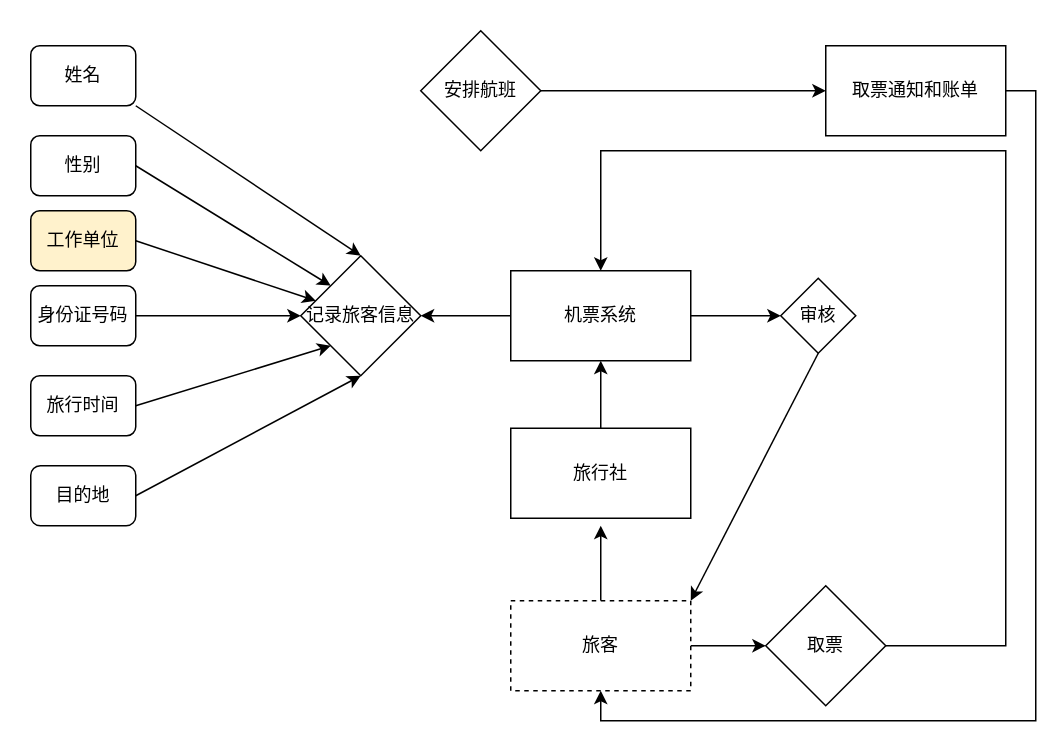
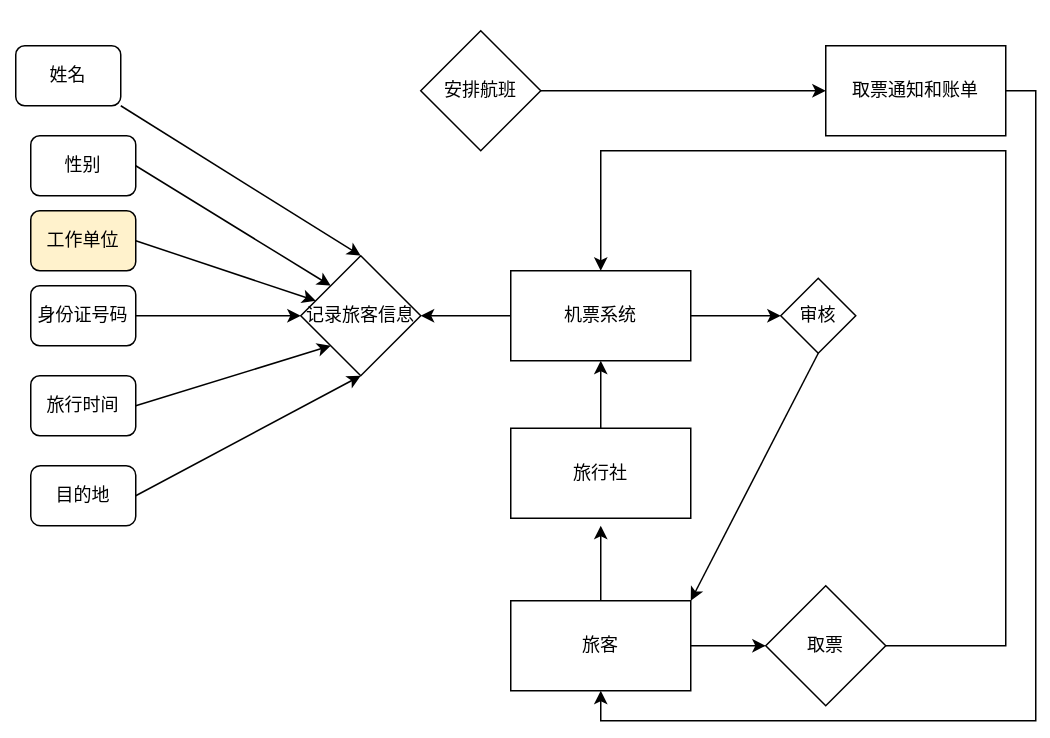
node "姓名": moved (83, 76) -> (68, 76)
node "旅客": style dashed -> solid
